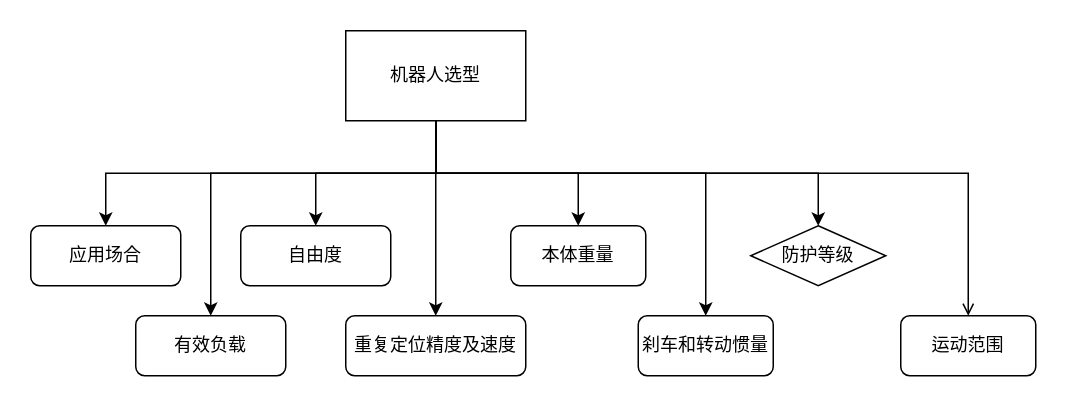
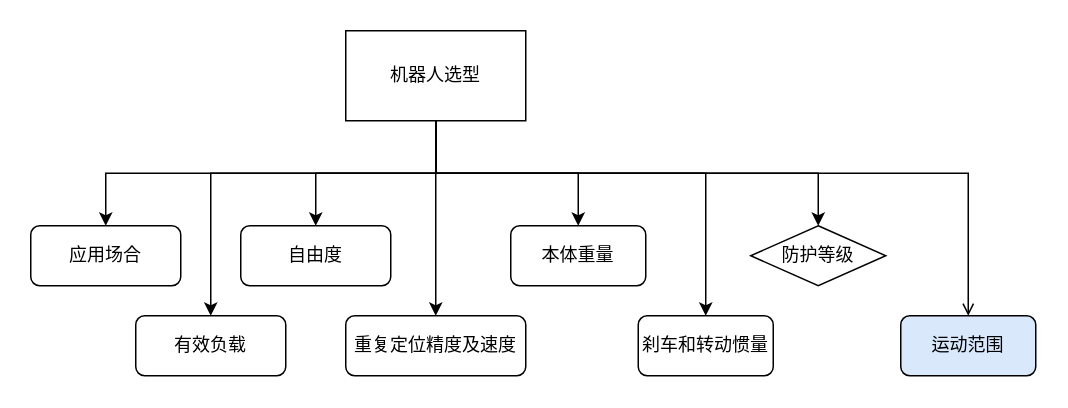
node "运动范围": fillcolor #ffffff -> #dae8fc
